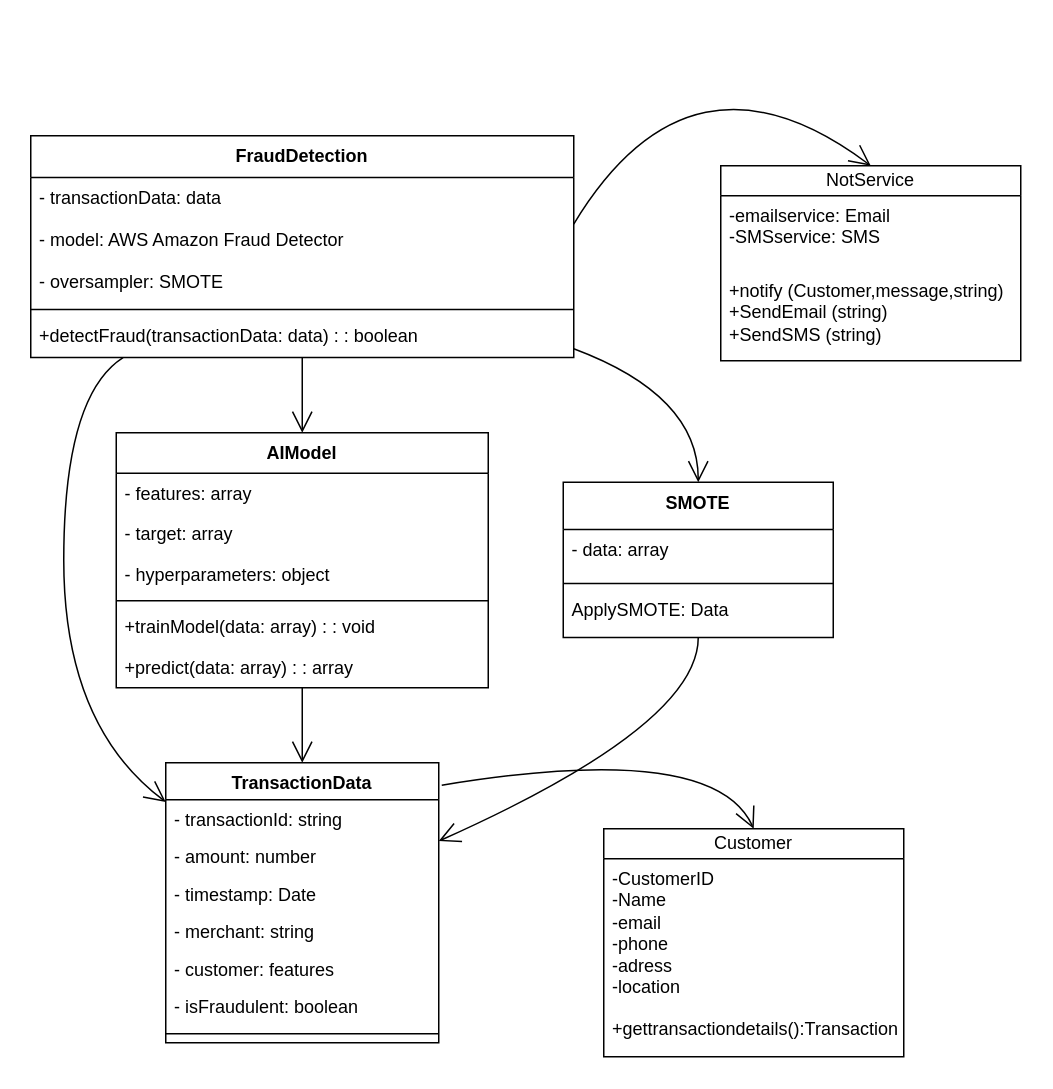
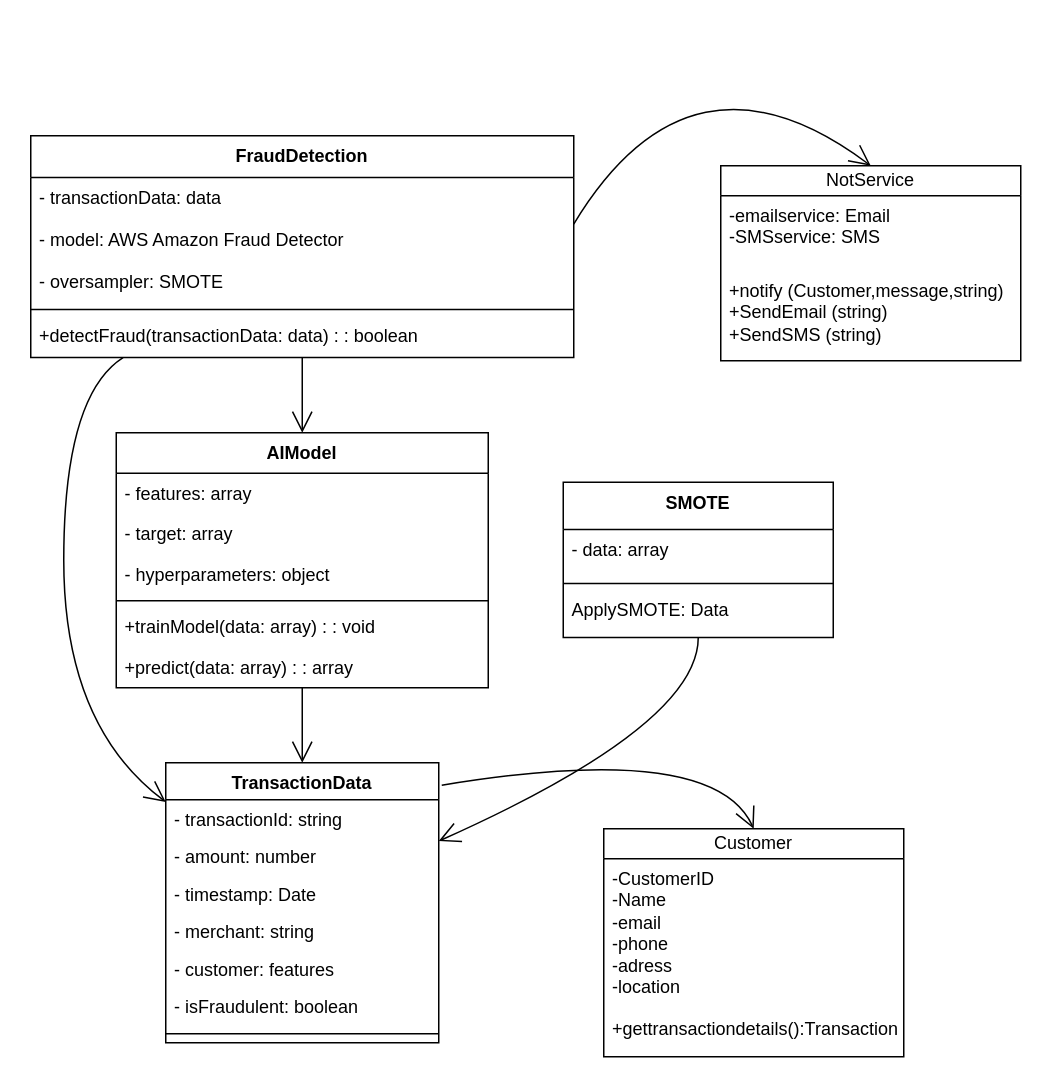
edge "FraudDetection" -> "SMOTE": removed
